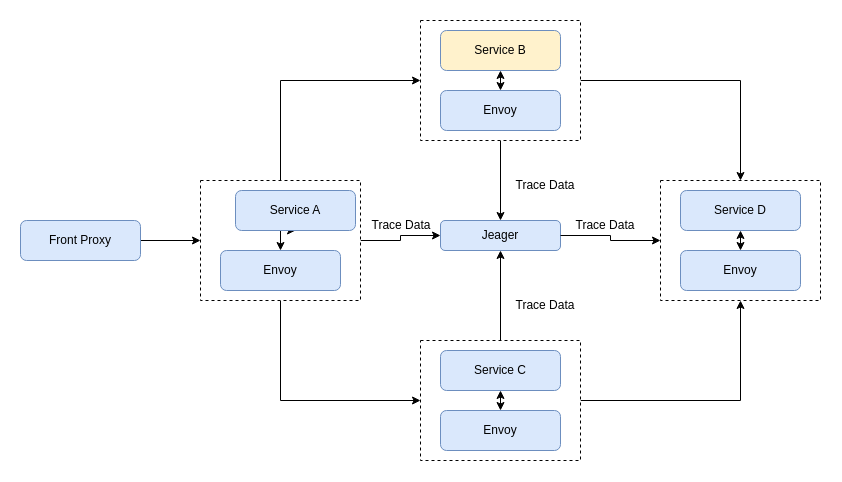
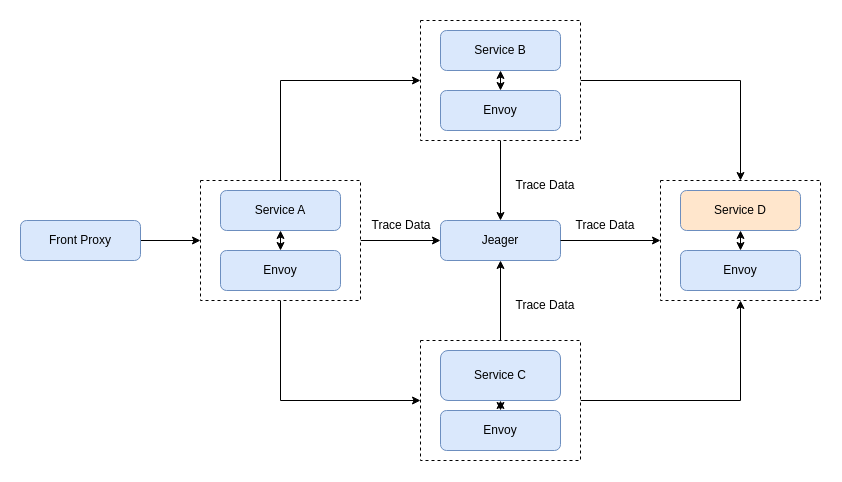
node "Service B": fillcolor #fff2cc -> #dae8fc
node "Service A": moved (296, 211) -> (281, 211)
node "Service D": fillcolor #dae8fc -> #ffe6cc
node "Jeager": size 120x30 -> 120x40
node "Service C": size 120x40 -> 120x50
